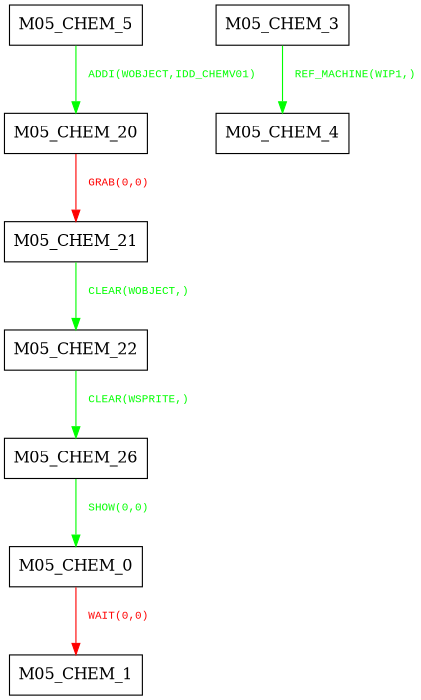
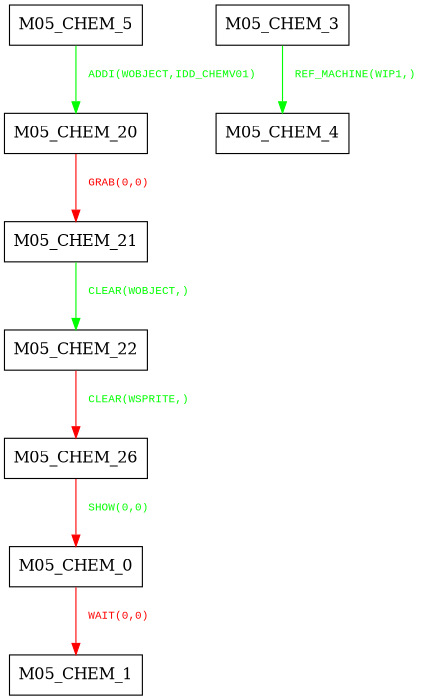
edge "M05_CHEM_22" -> "M05_CHEM_26": color green -> red
edge "M05_CHEM_26" -> "M05_CHEM_0": color green -> red
